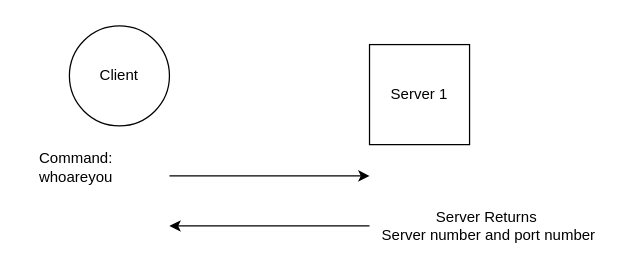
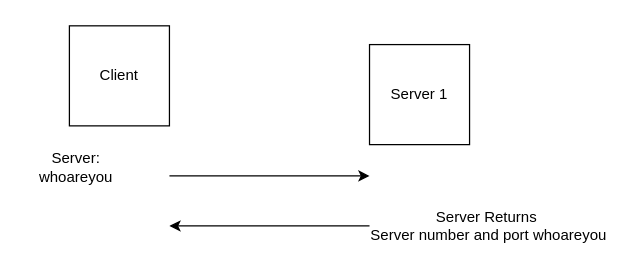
node "Client": shape ellipse -> rectangle
node "Command: whoareyou": label "Command: whoareyou" -> "Server: whoareyou"
node "Server Returns Server number and port number": label "Server Returns Server number and port number" -> "Server Returns Server number and port whoareyou"
